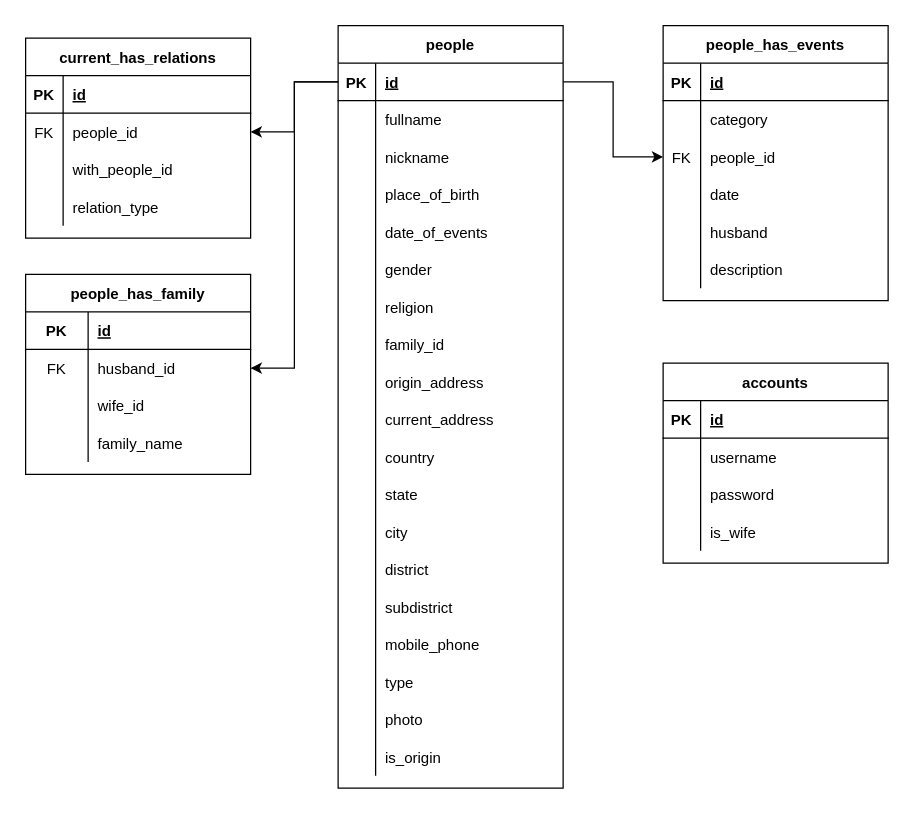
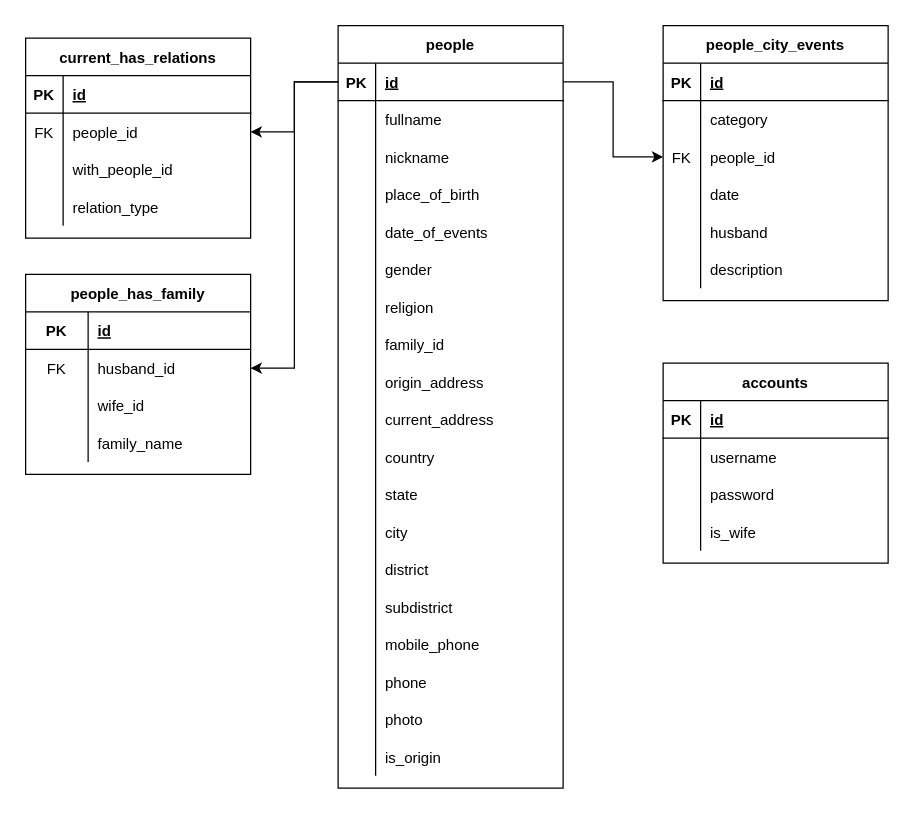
node "people_has_events": label "people_has_events" -> "people_city_events"
node "type": label "type" -> "phone"
